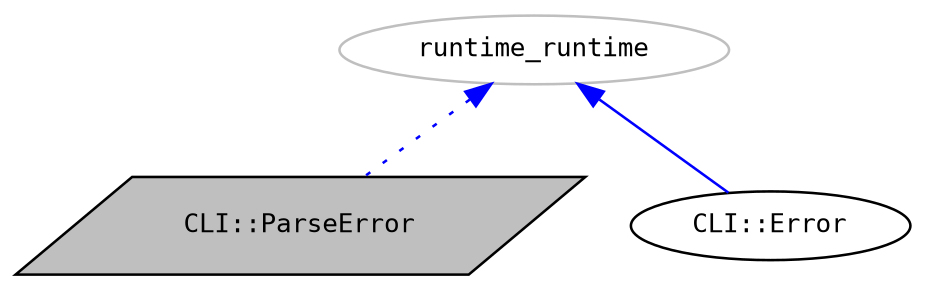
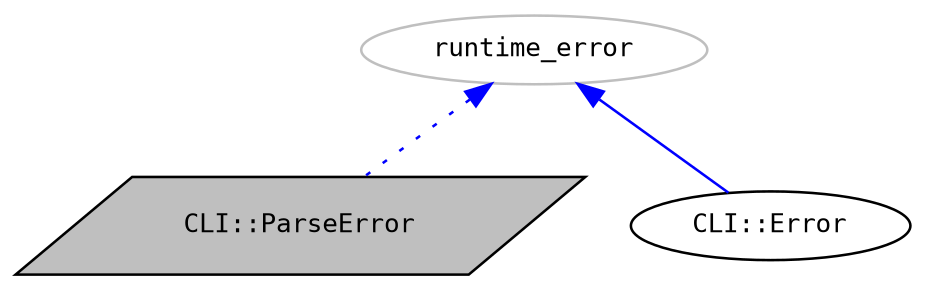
node "runtime_runtime": label "runtime_runtime" -> "runtime_error"
